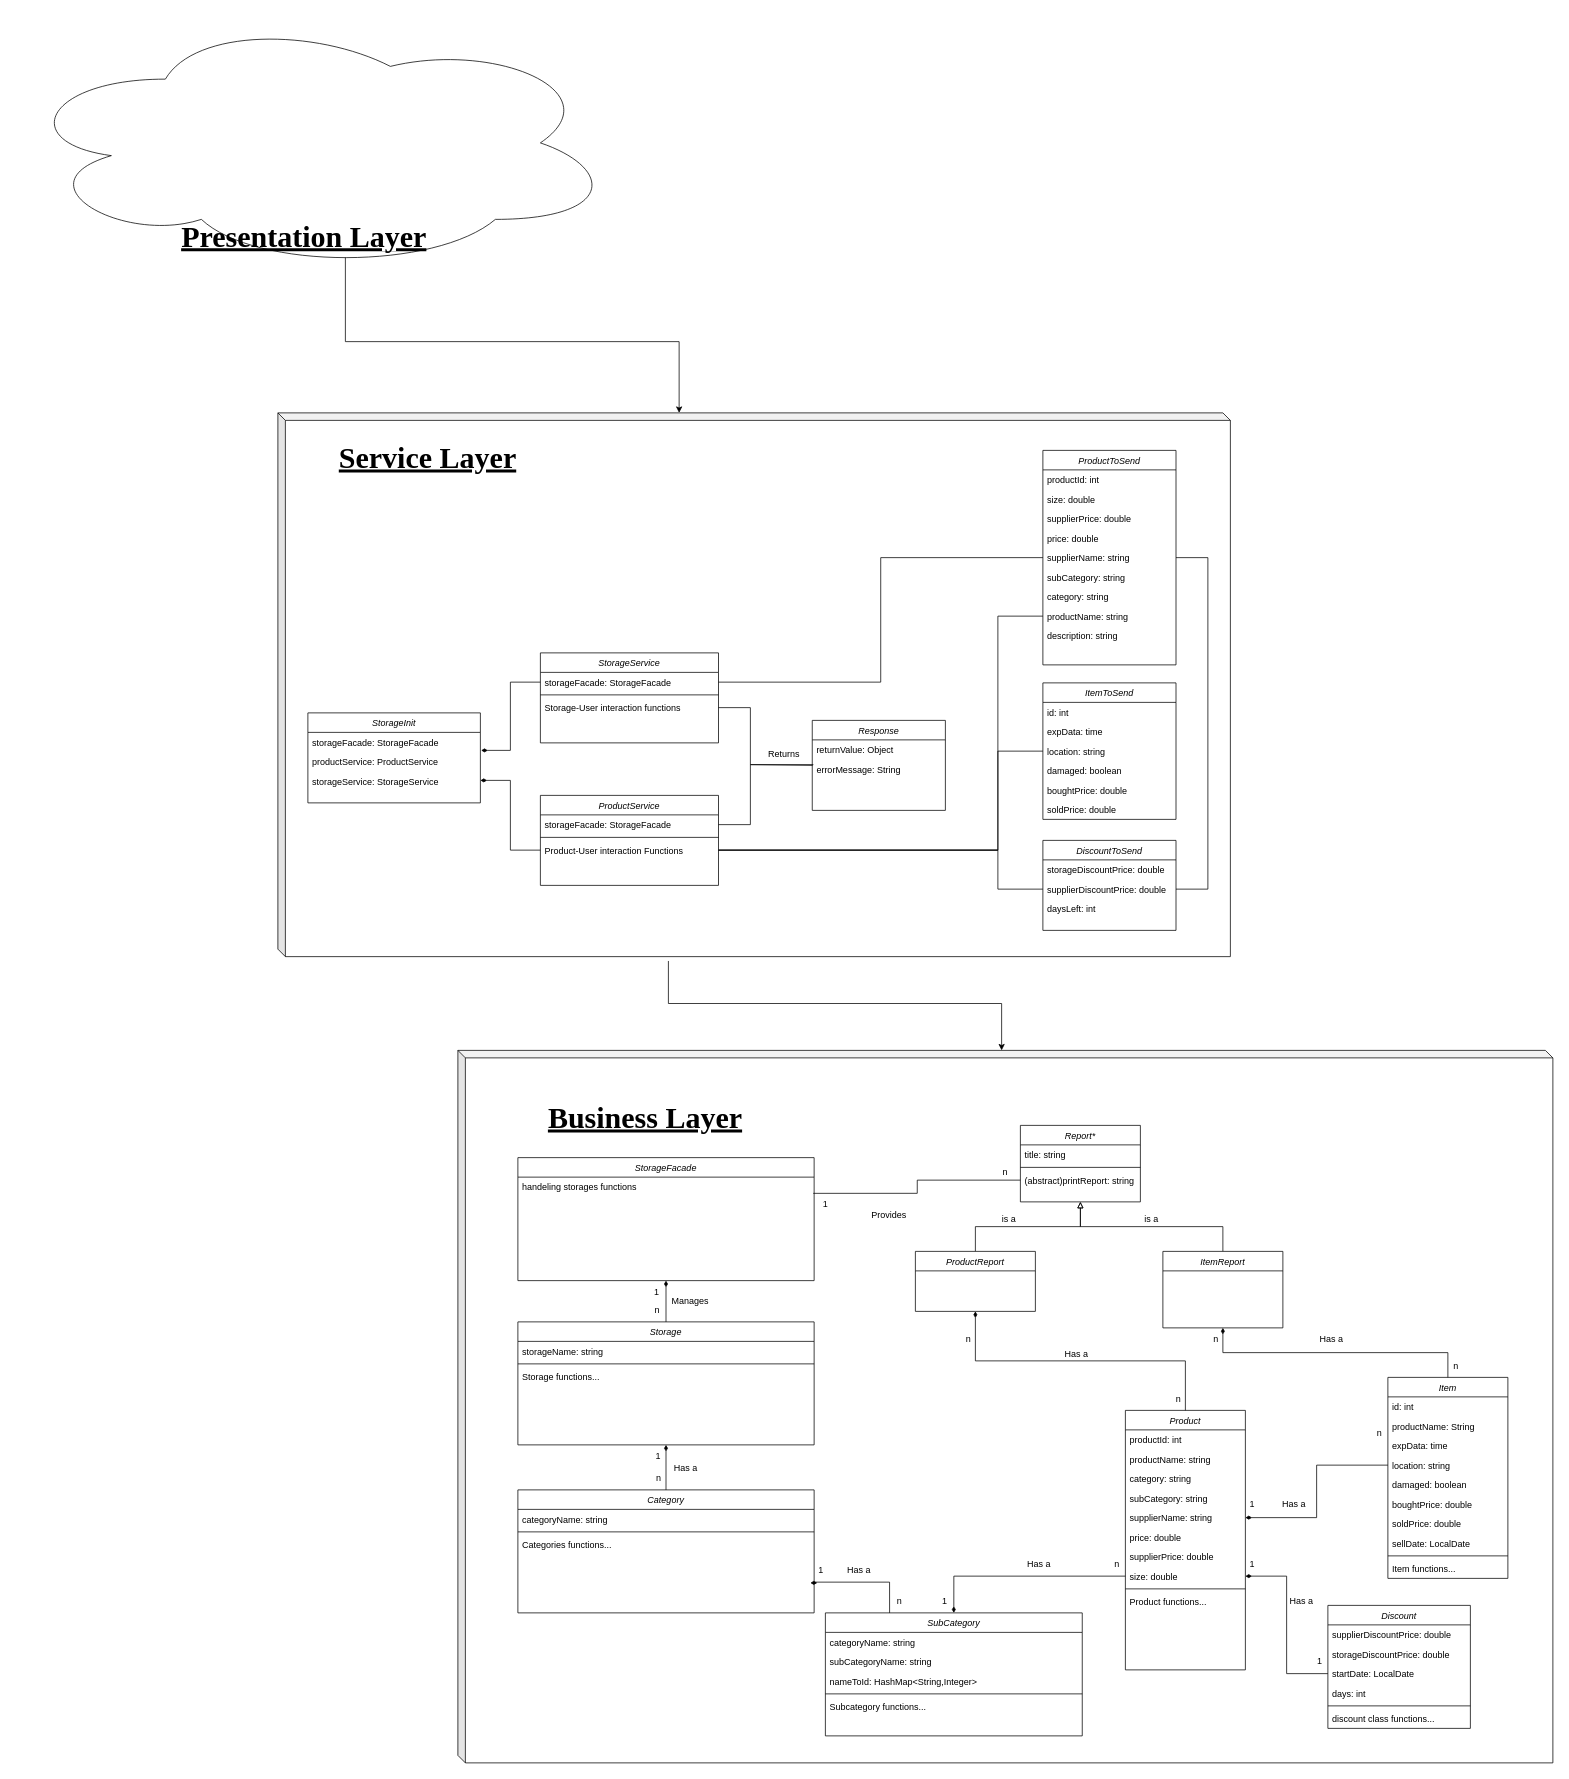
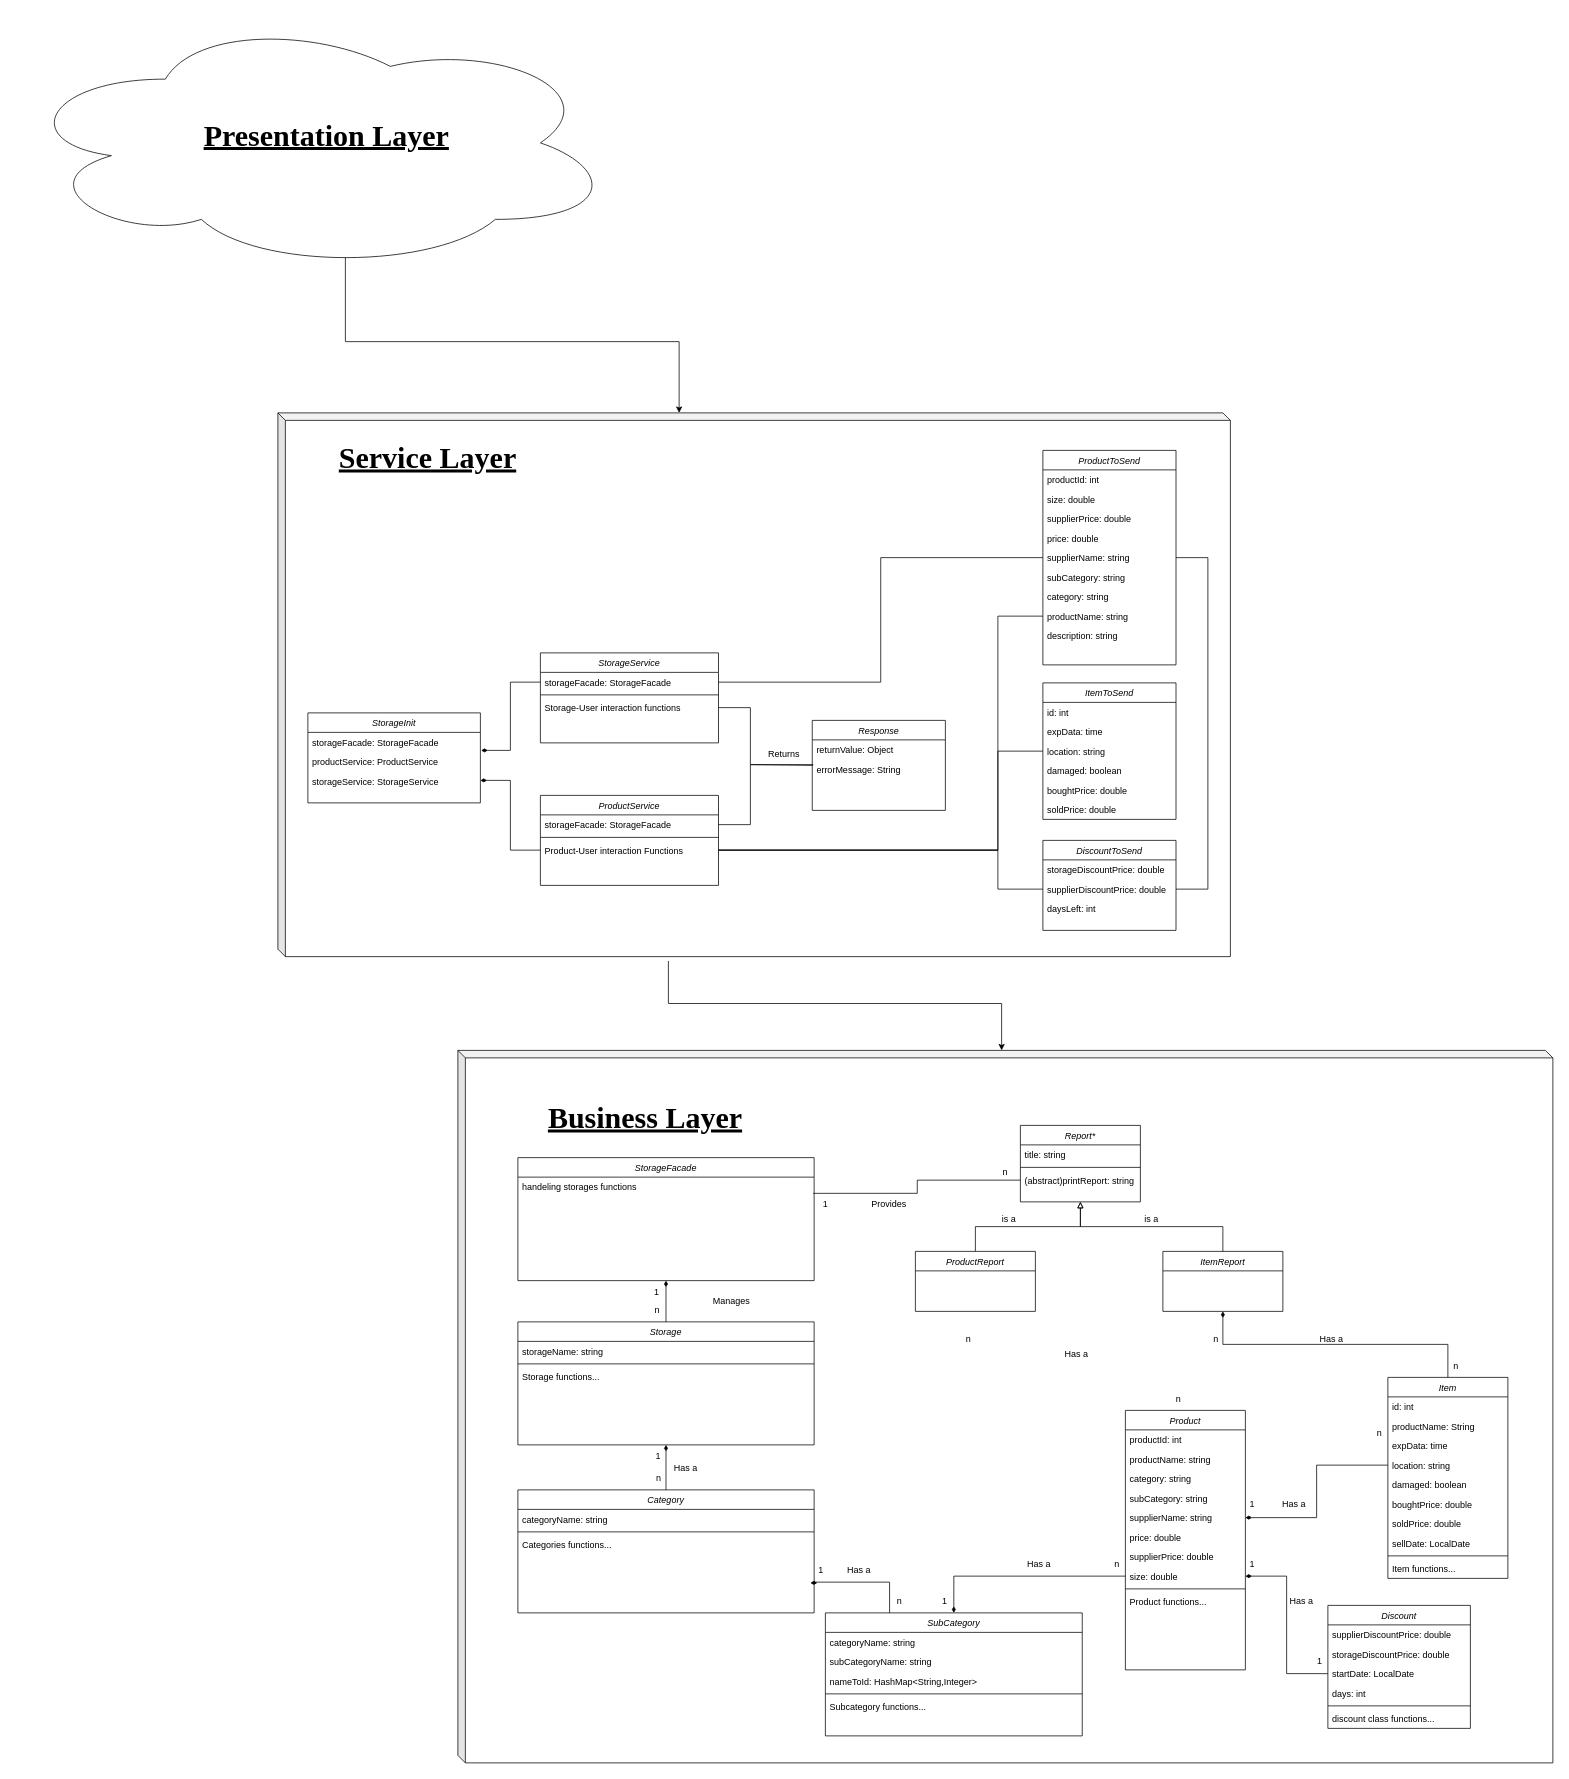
node "Presentation Layer": moved (304, 237) -> (327, 135)
node "Provides": moved (889, 1215) -> (889, 1204)
node "ItemReport": size 120x77 -> 120x60
node "Manages": moved (690, 1302) -> (732, 1302)
edge "Product" -> "ProductReport": removed
